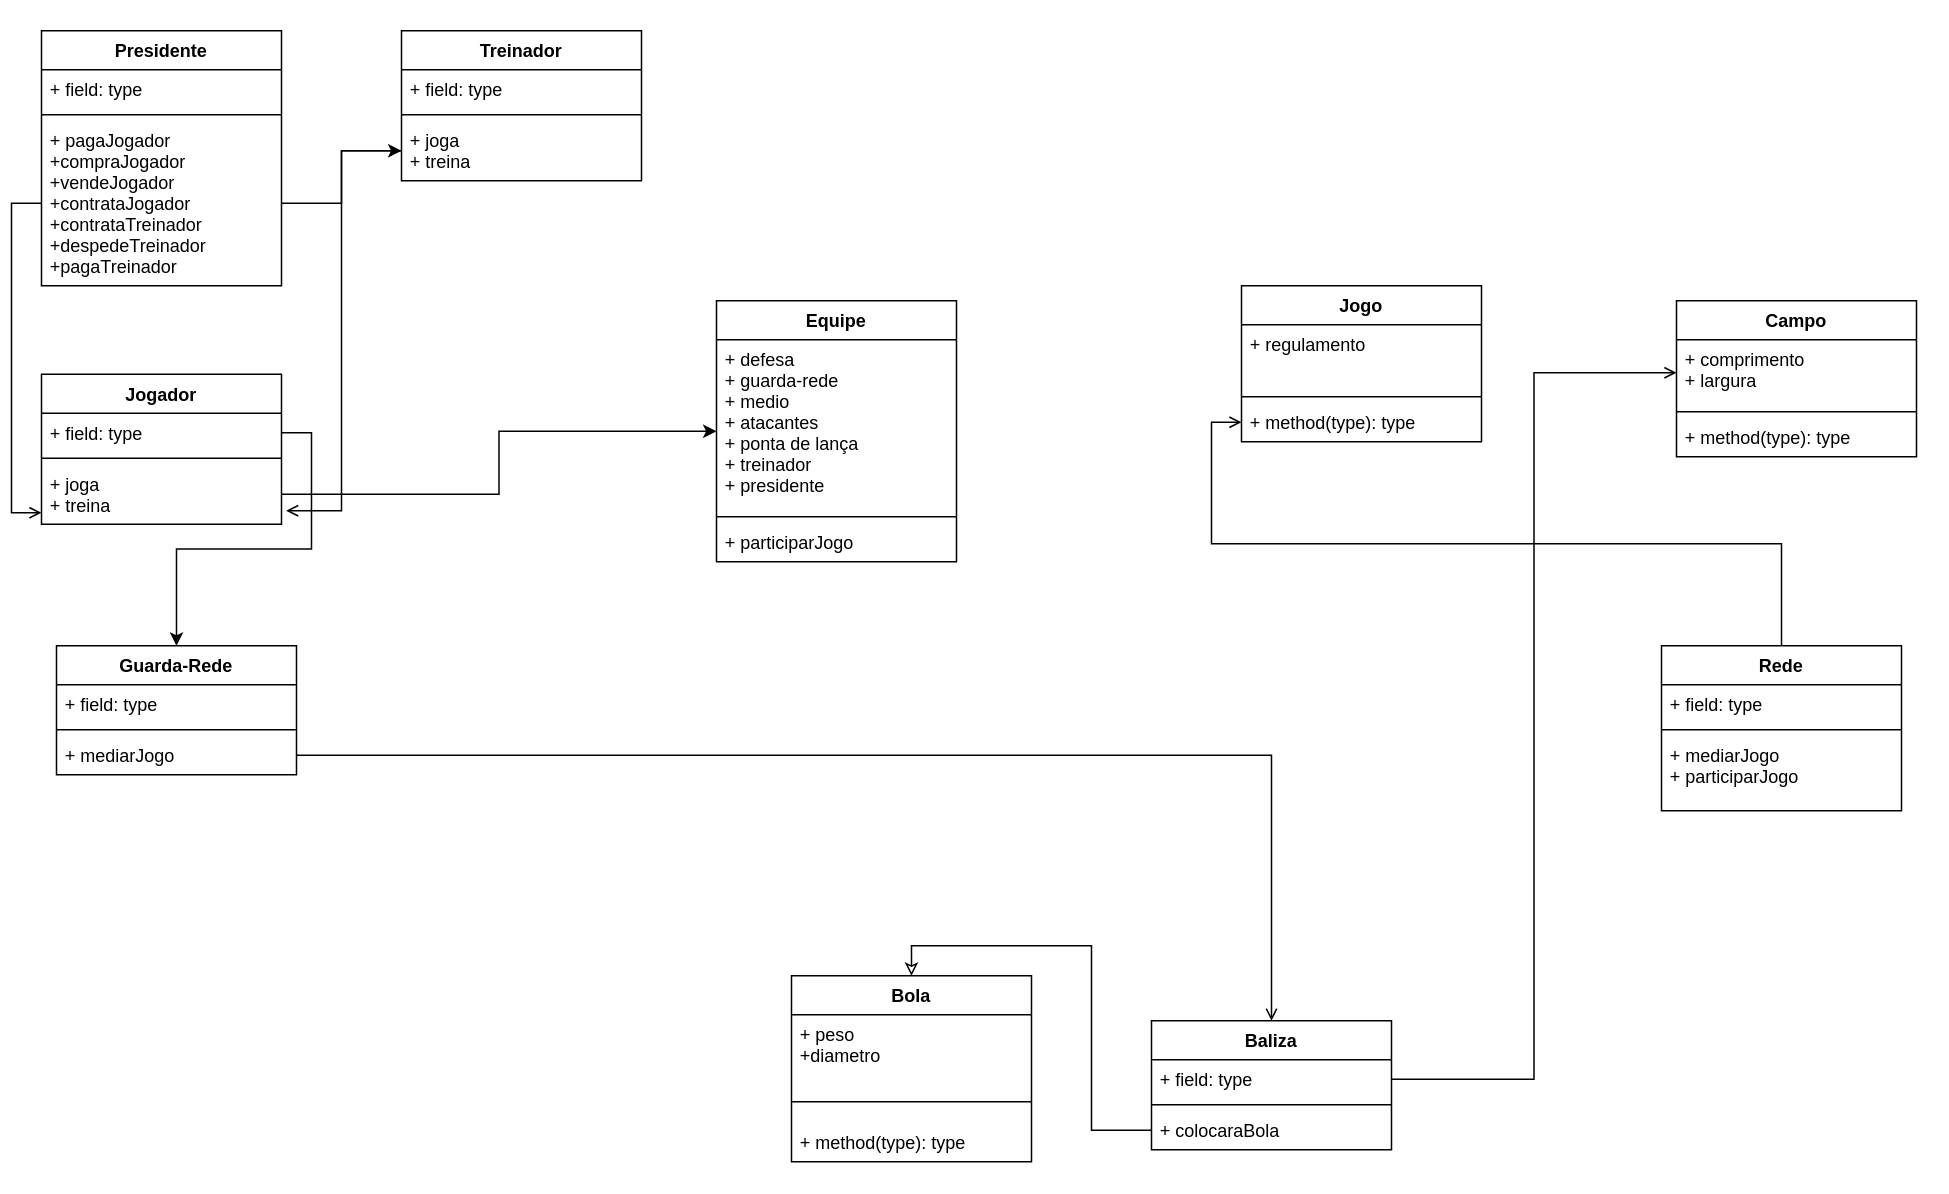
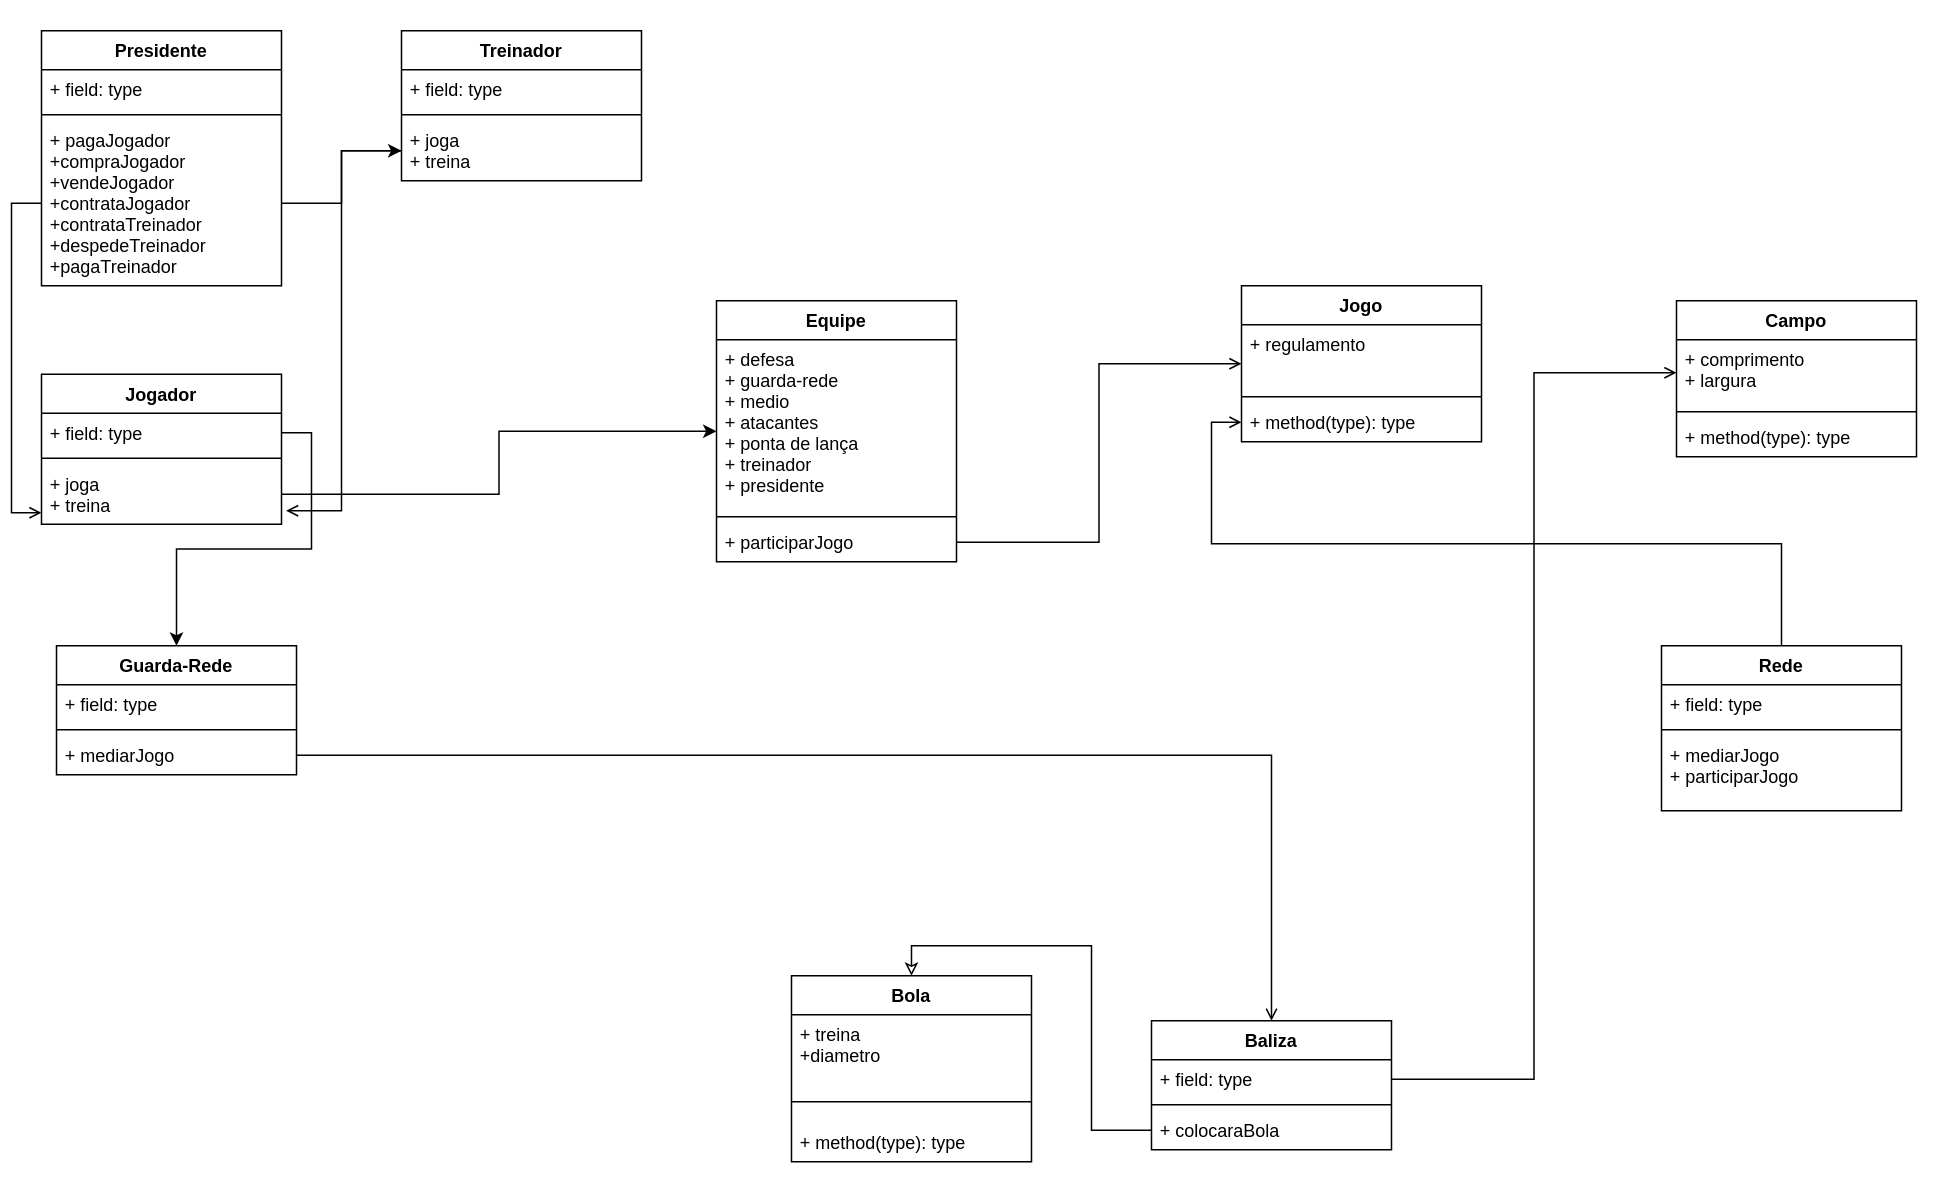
edge "+ participarJogo" -> "Jogo": added
node "+ peso +diametro": label "+ peso +diametro" -> "+ treina +diametro"
